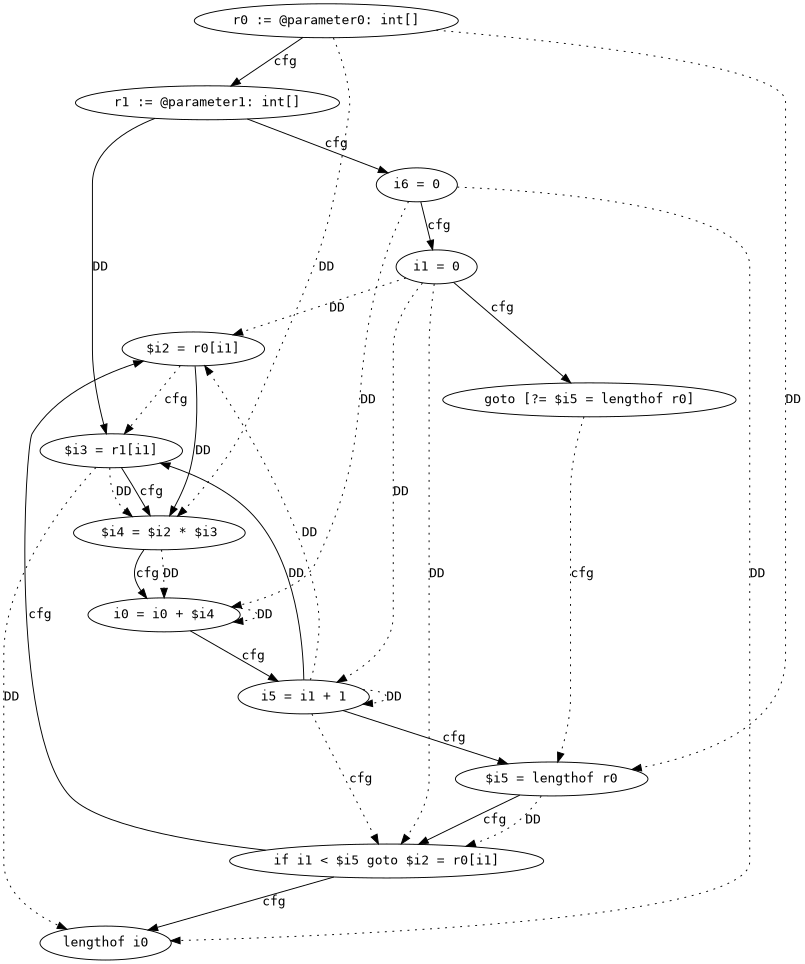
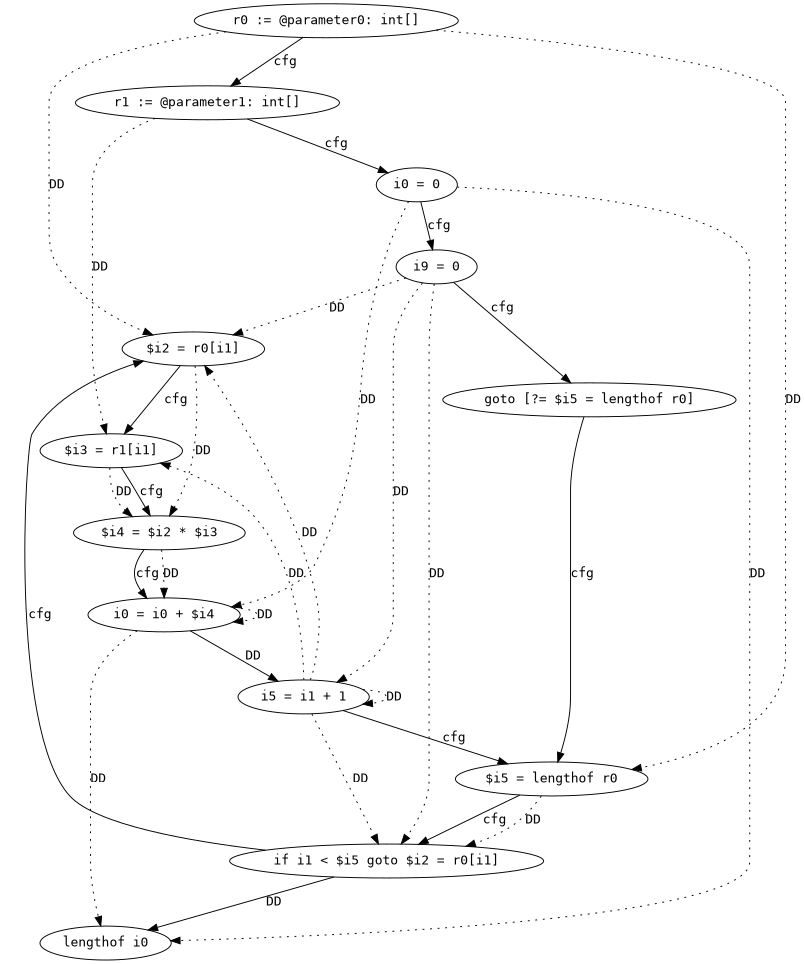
node "i6 = 0": label "i6 = 0" -> "i0 = 0"
edge "r1 := @parameter1: int[]" -> "$i3 = r1[i1]": style solid -> dotted
node "i1 = 0": label "i1 = 0" -> "i9 = 0"
edge "r0 := @parameter0: int[]" -> "$i4 = $i2 * $i3": now "r0 := @parameter0: int[]" -> "$i2 = r0[i1]"
edge "$i2 = r0[i1]" -> "$i3 = r1[i1]": style dotted -> solid
edge "$i2 = r0[i1]" -> "$i4 = $i2 * $i3": style solid -> dotted
edge "i5 = i1 + 1" -> "$i3 = r1[i1]": style solid -> dotted
edge "goto [?= $i5 = lengthof r0]" -> "$i5 = lengthof r0": style dotted -> solid
edge "i0 = i0 + $i4" -> "i5 = i1 + 1": label "cfg" -> "DD"
edge "$i3 = r1[i1]" -> "lengthof i0": now "i0 = i0 + $i4" -> "lengthof i0"
edge "i5 = i1 + 1" -> "if i1 < $i5 goto $i2 = r0[i1]": label "cfg" -> "DD"
edge "if i1 < $i5 goto $i2 = r0[i1]" -> "lengthof i0": label "cfg" -> "DD"
